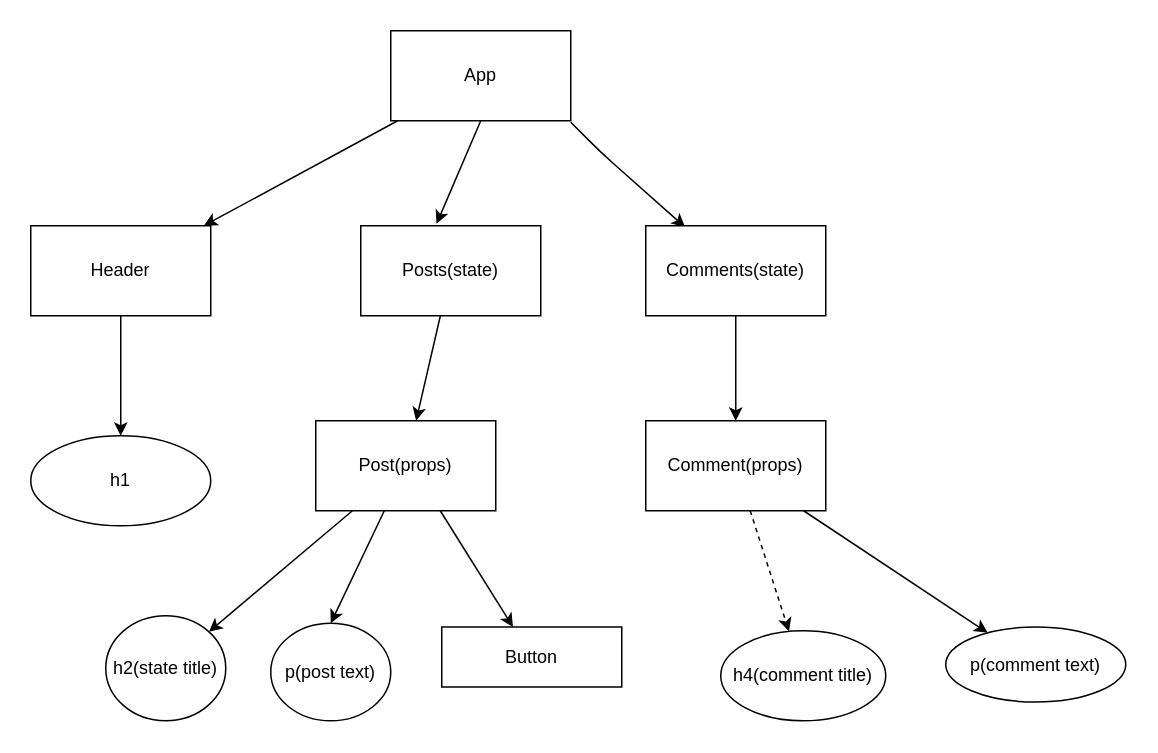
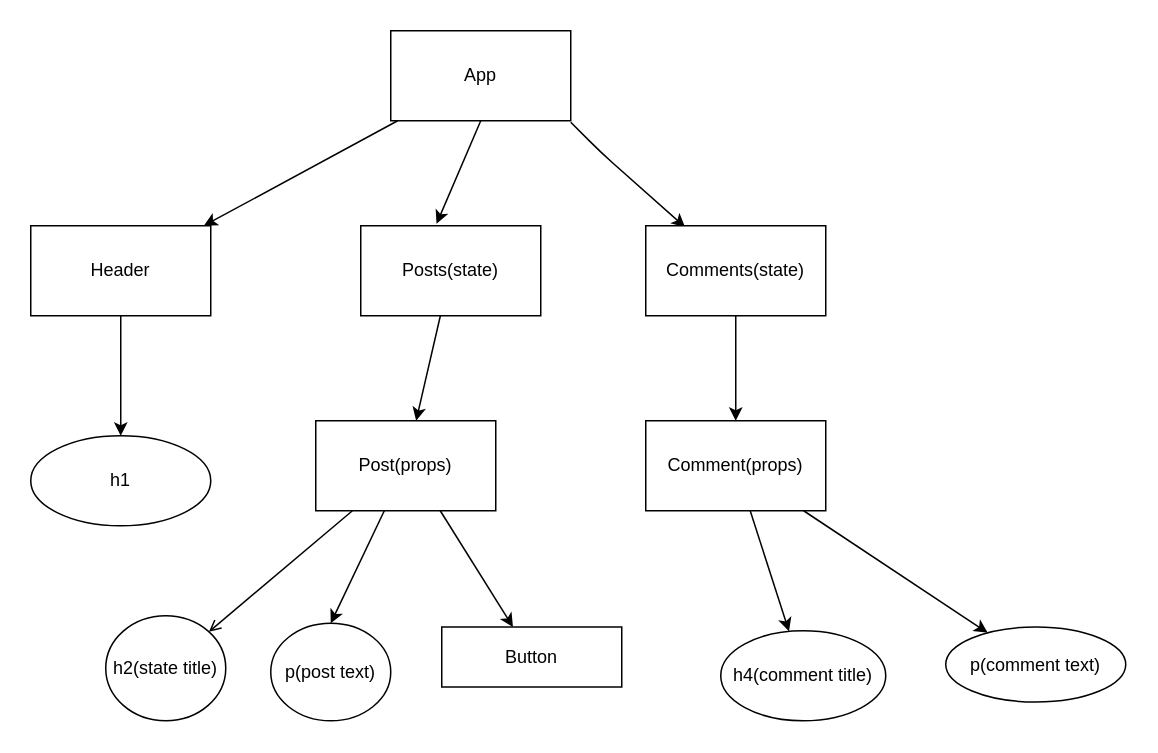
edge "Comment(props)" -> "h4(comment title)": style dashed -> solid
edge "Post(props)" -> "h2(state title)": arrowhead classic -> open
